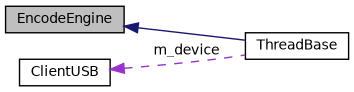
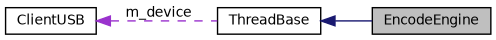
edge "ThreadBase" -> "EncodeEngine": reversed
